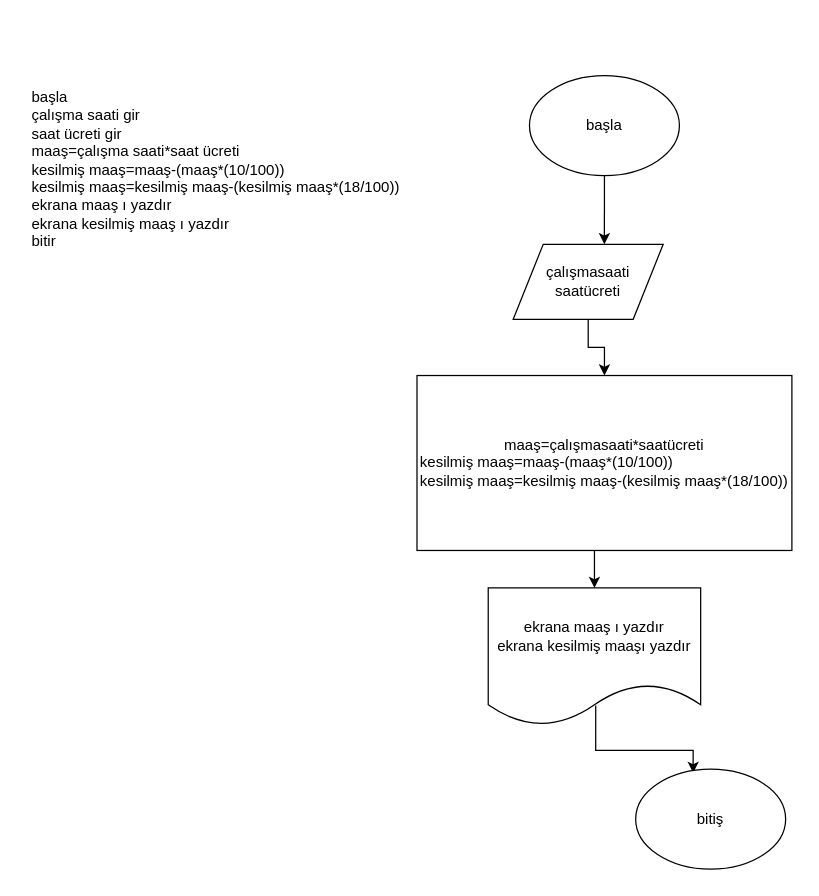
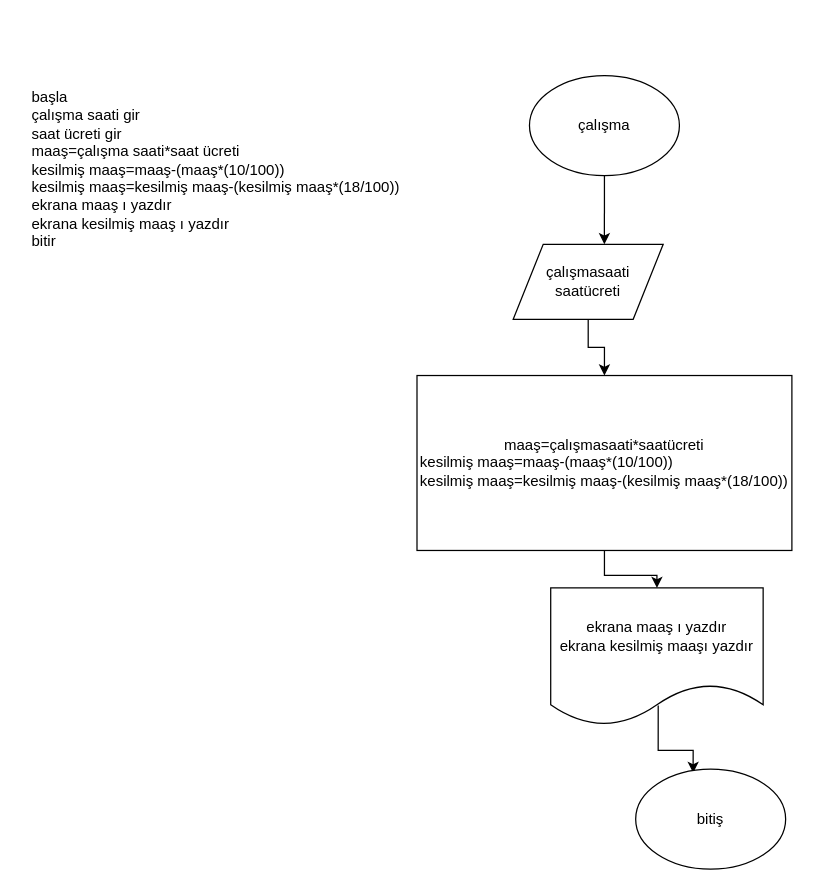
node "başla": label "başla" -> "çalışma"
node "ekrana maaş ı yazdır ekrana kesilmiş maaşı yazdır": moved (594, 657) -> (657, 657)
